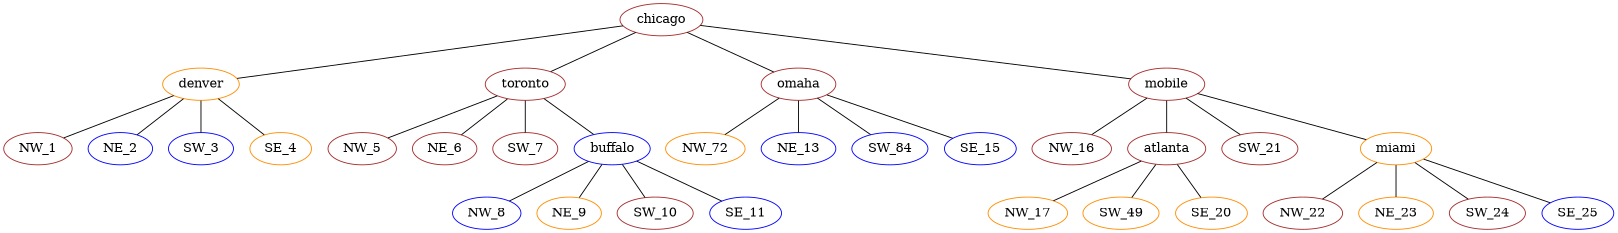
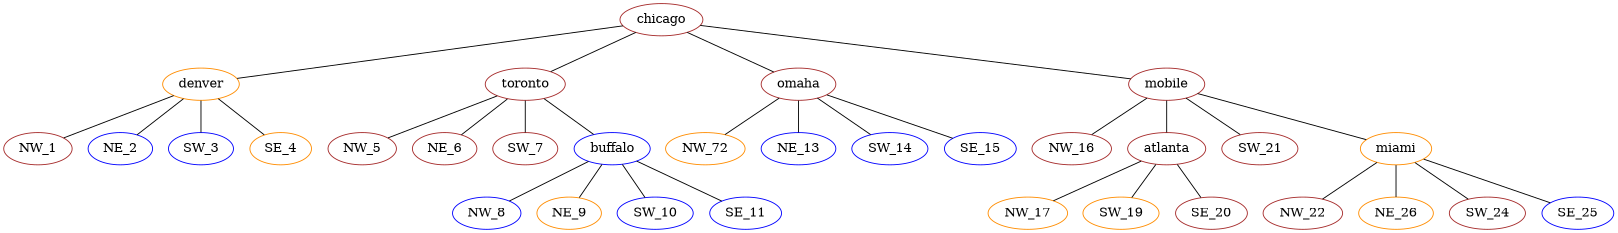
node "SW_84": label "SW_84" -> "SW_14"
node "SW_10": color brown -> blue
node "SW_49": label "SW_49" -> "SW_19"
node "SE_20": color darkorange -> brown
node "NE_23": label "NE_23" -> "NE_26"
